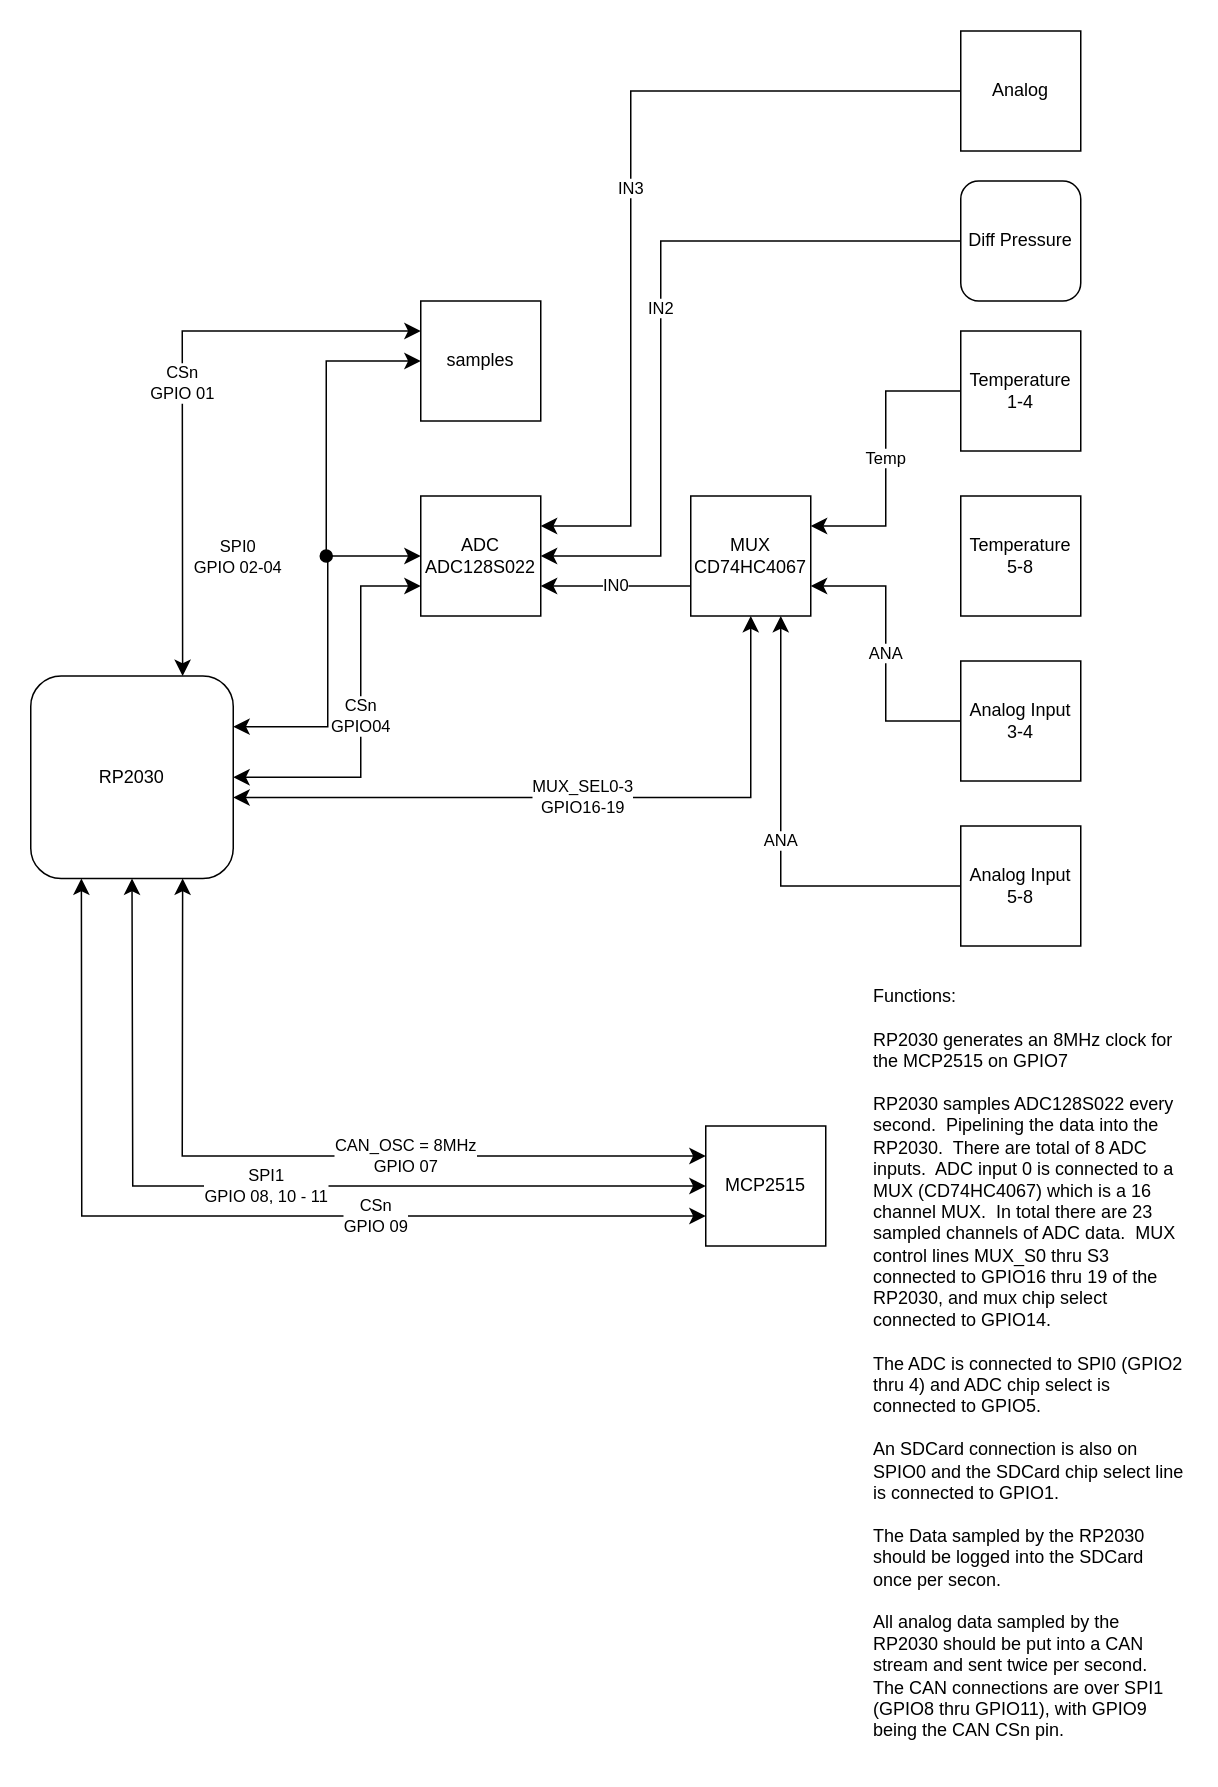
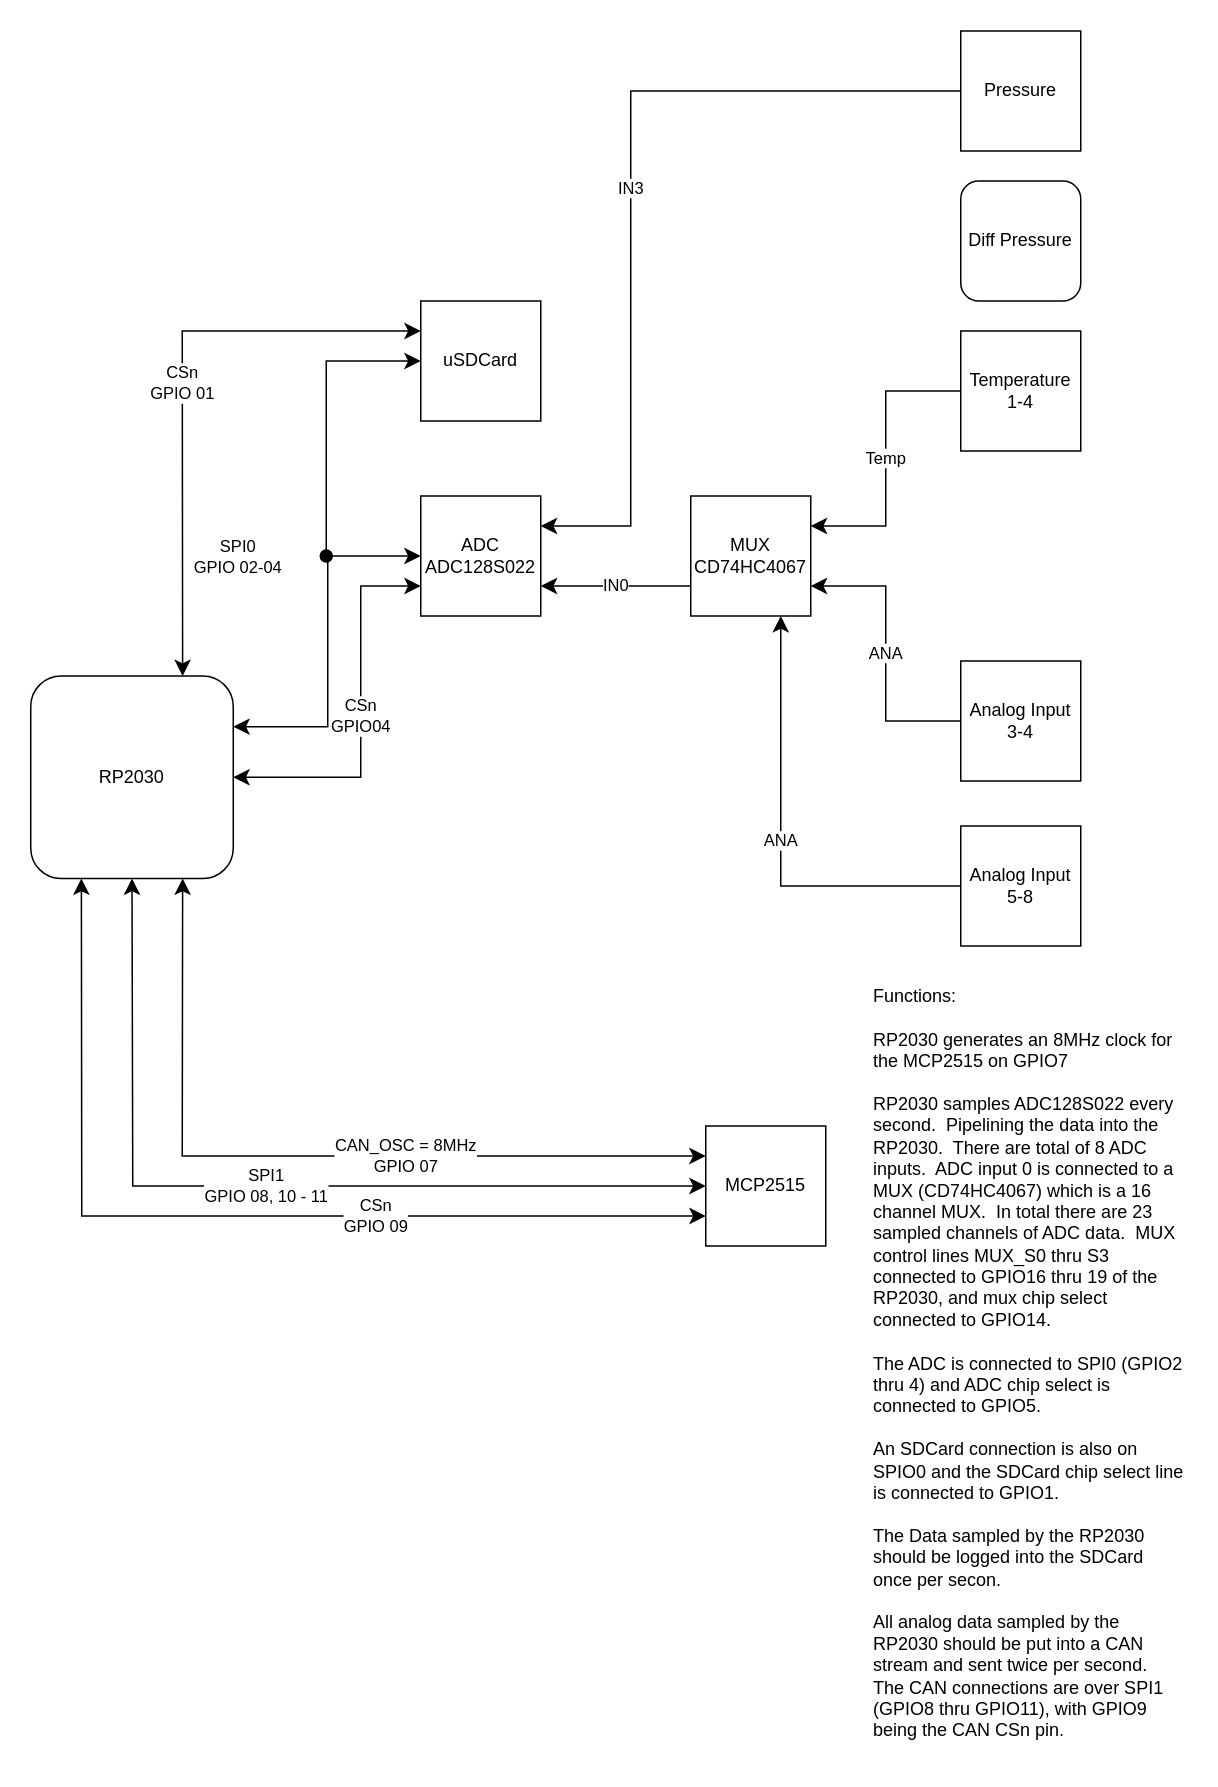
node "Analog": label "Analog" -> "Pressure"
edge "Diff Pressure" -> "ADC ADC128S022": removed, label "IN2"
node "samples": label "samples" -> "uSDCard"
node "Temperature 5-8": removed
edge "MUX CD74HC4067" -- "RP2030": removed, label "MUX_SEL0-3 GPIO16-19"
